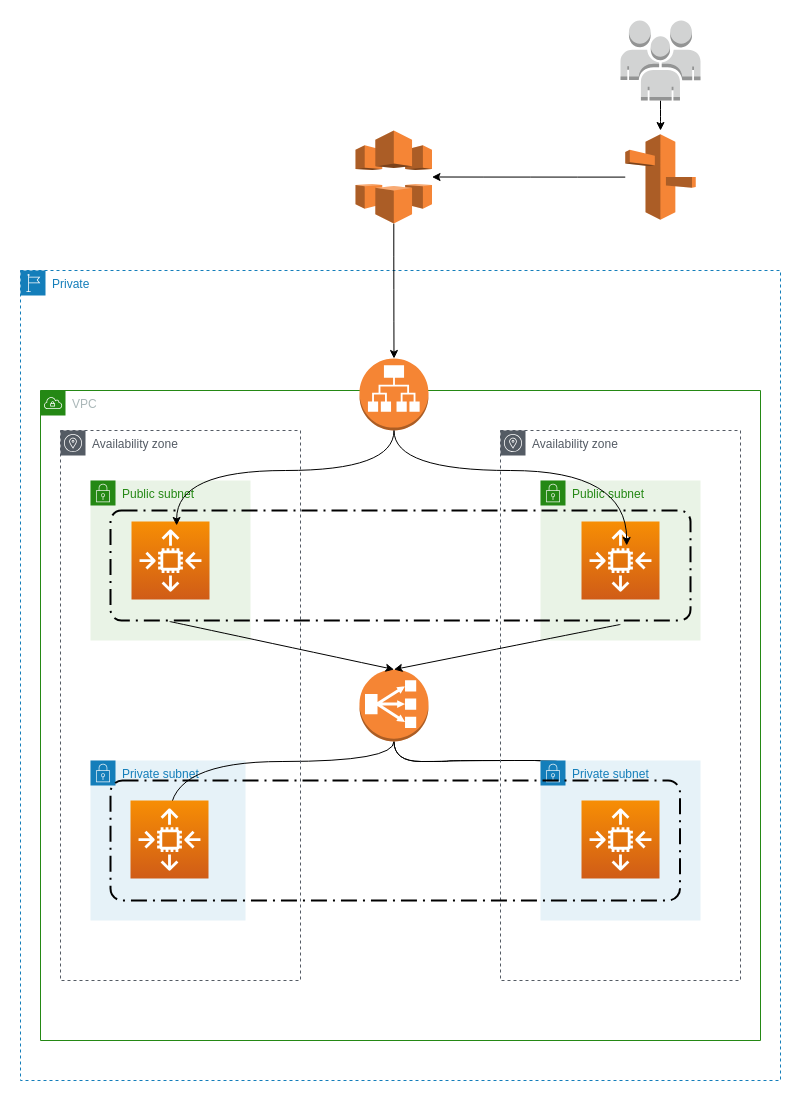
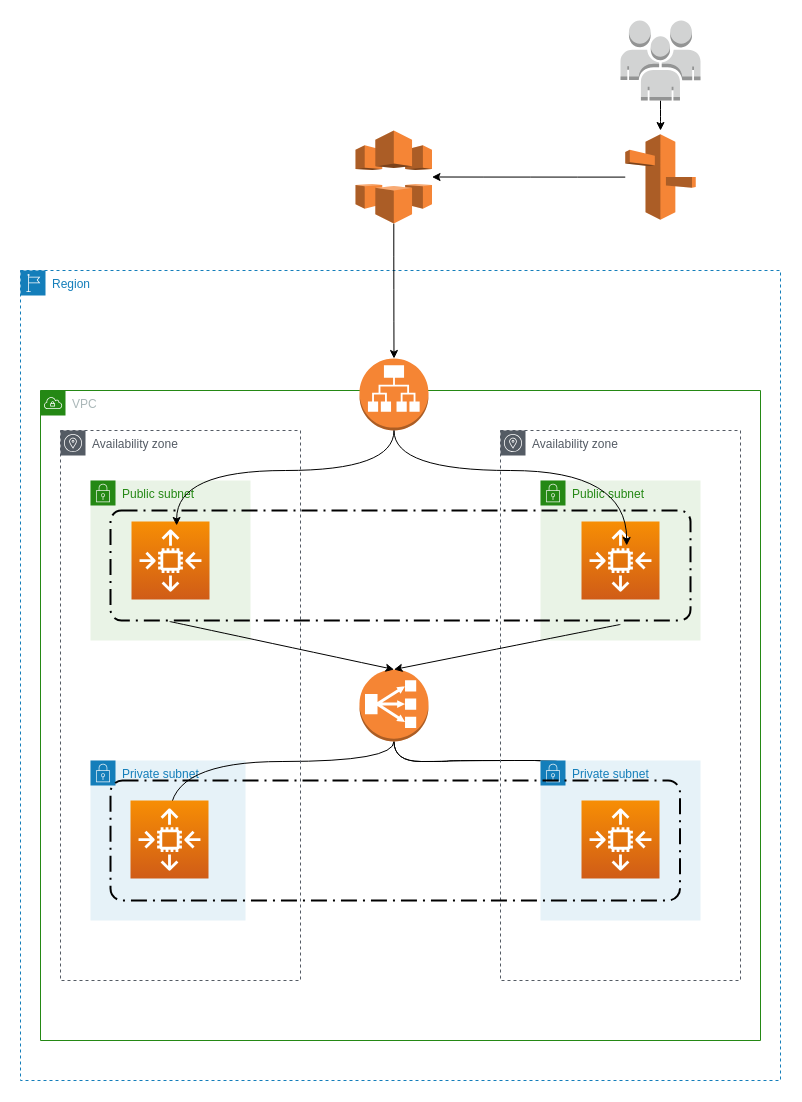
node "Private": label "Private" -> "Region"
